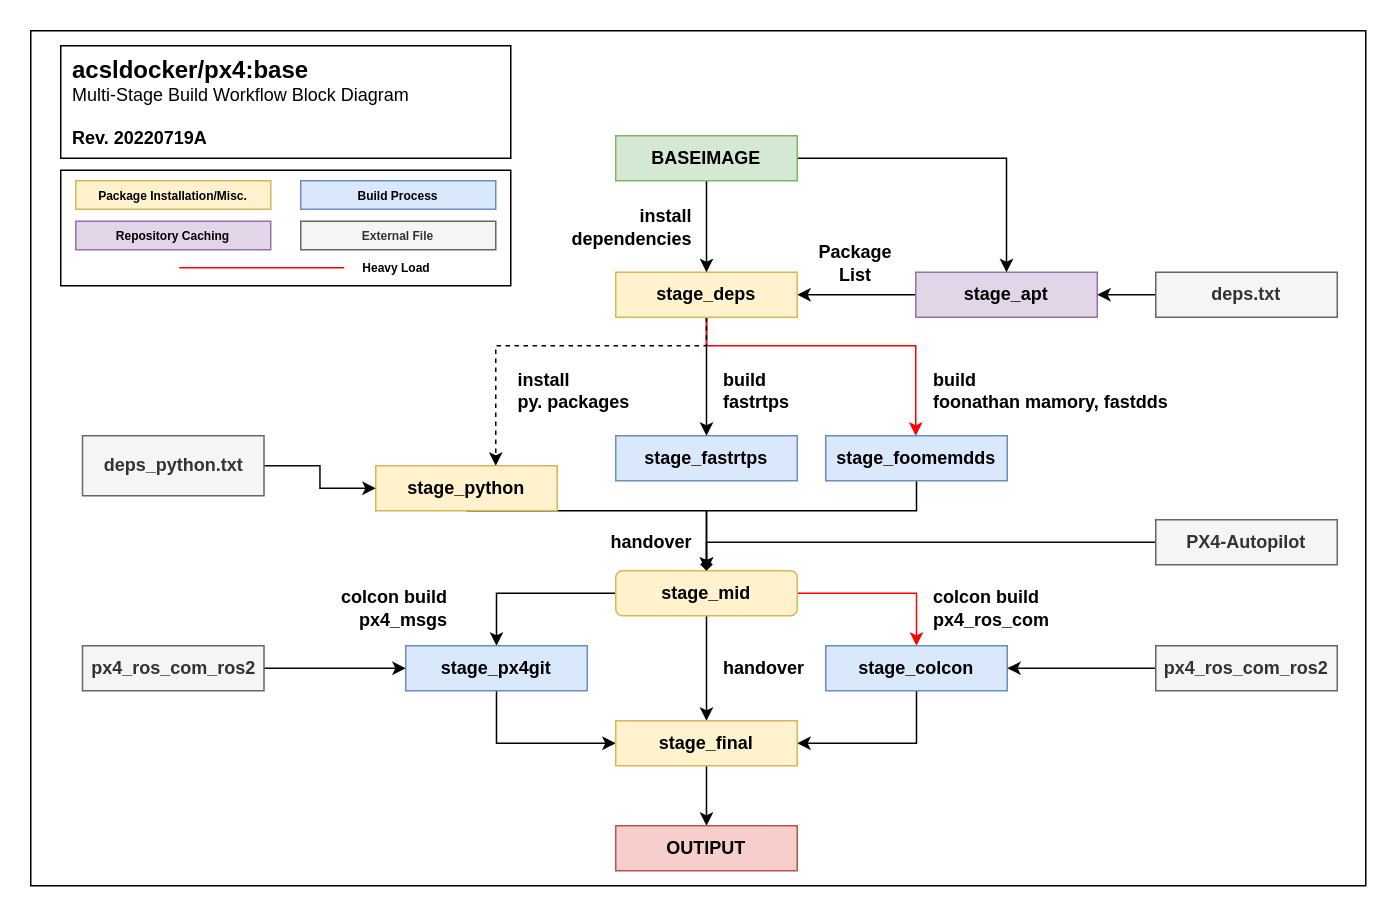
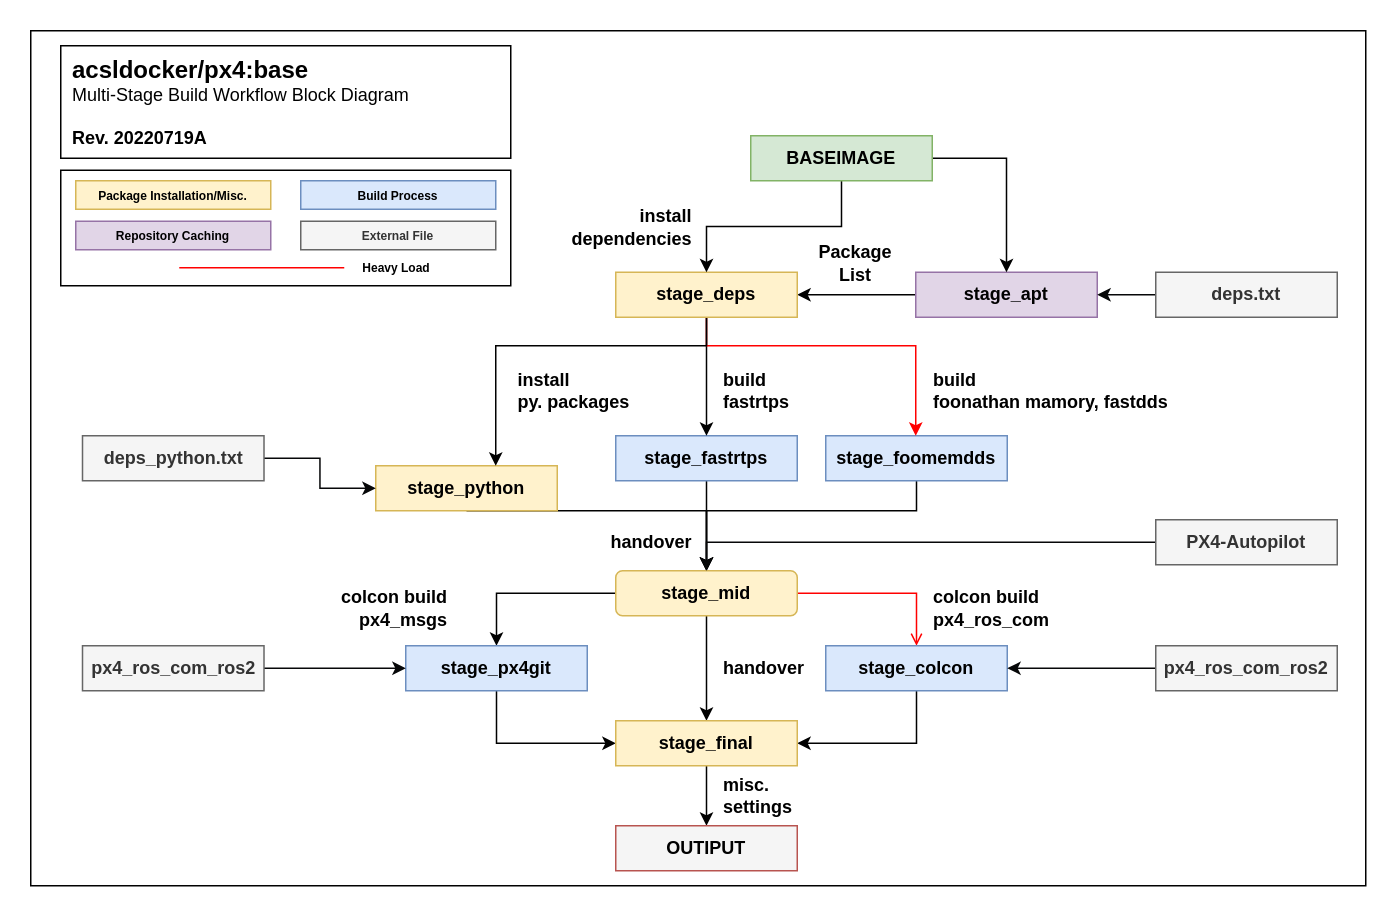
node "BASEIMAGE": moved (707, 158) -> (842, 158)
edge "stage_deps" -> "stage_python": style dashed -> solid
node "deps_python.txt": size 182x60 -> 182x45
edge "stage_fastrtps" -> "stage_mid": added
edge "PX4-Autopilot" -> "stage_mid": arrowhead diamond -> classic
edge "stage_mid" -> "stage_colcon": arrowhead classic -> open
node "misc. settings": added
node "OUTIPUT": fillcolor #f8cecc -> #f5f5f5
